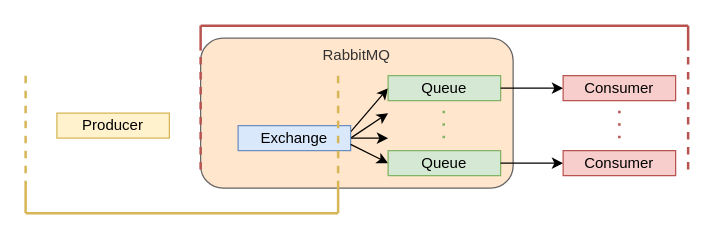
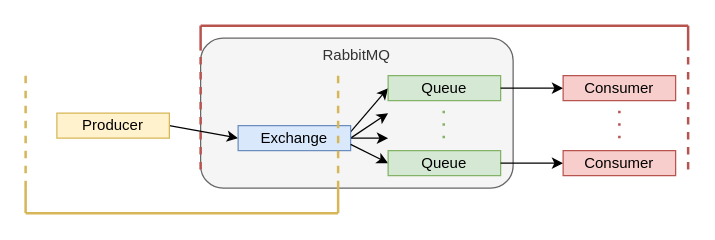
node "RabbitMQ": fillcolor #ffe6cc -> #f5f5f5
edge "Producer" -> "Exchange": added
